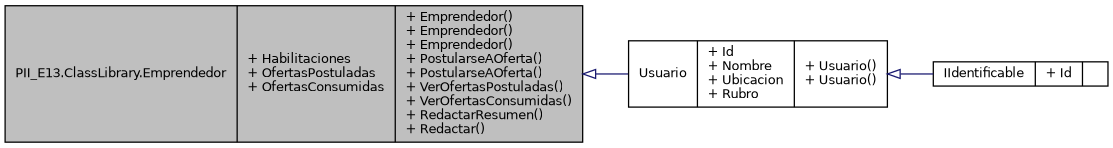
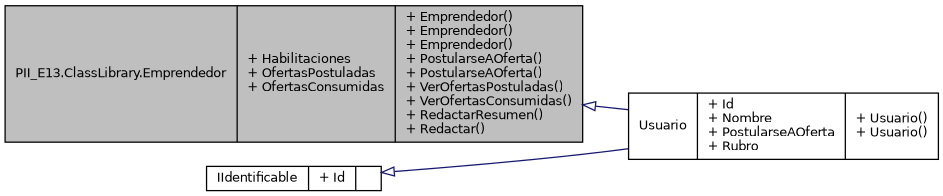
edge "IIdentificable" -> "Usuario": reversed
node "Usuario": text "+ Ubicacion" -> "+ PostularseAOferta"
